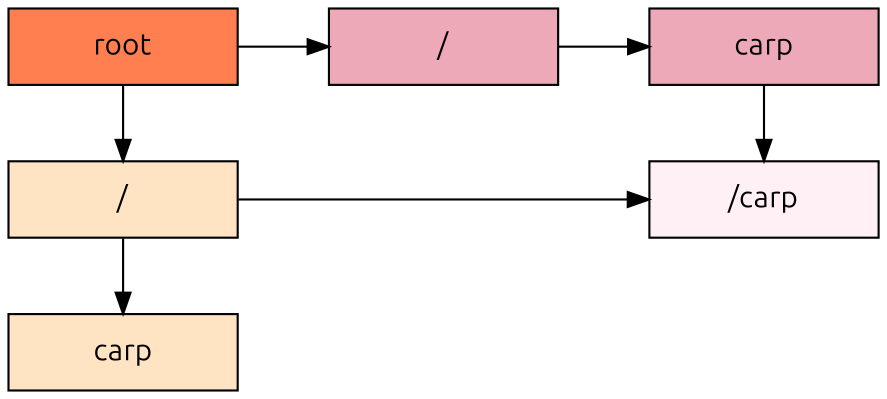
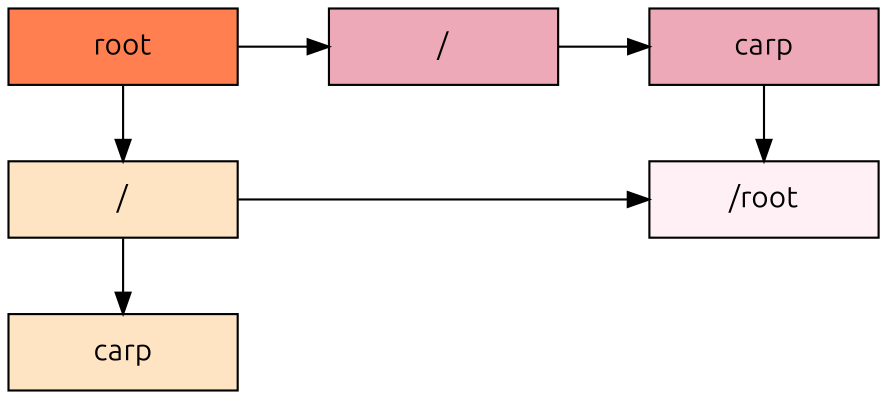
node "/carp": label "/carp" -> "/root"
